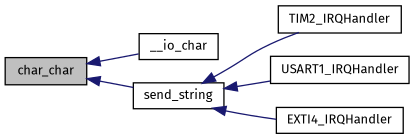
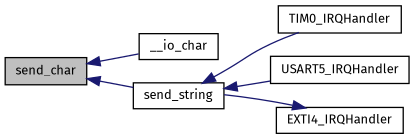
node "TIM2_IRQHandler": label "TIM2_IRQHandler" -> "TIM0_IRQHandler"
node "USART1_IRQHandler": label "USART1_IRQHandler" -> "USART5_IRQHandler"
node "char_char": label "char_char" -> "send_char"
edge "EXTI4_IRQHandler" -> "send_string": reversed
